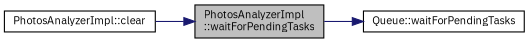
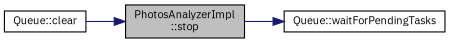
node "PhotosAnalyzerImpl::clear": label "PhotosAnalyzerImpl::clear" -> "Queue::clear"
node "PhotosAnalyzerImpl ::waitForPendingTasks": label "PhotosAnalyzerImpl ::waitForPendingTasks" -> "PhotosAnalyzerImpl ::stop"
